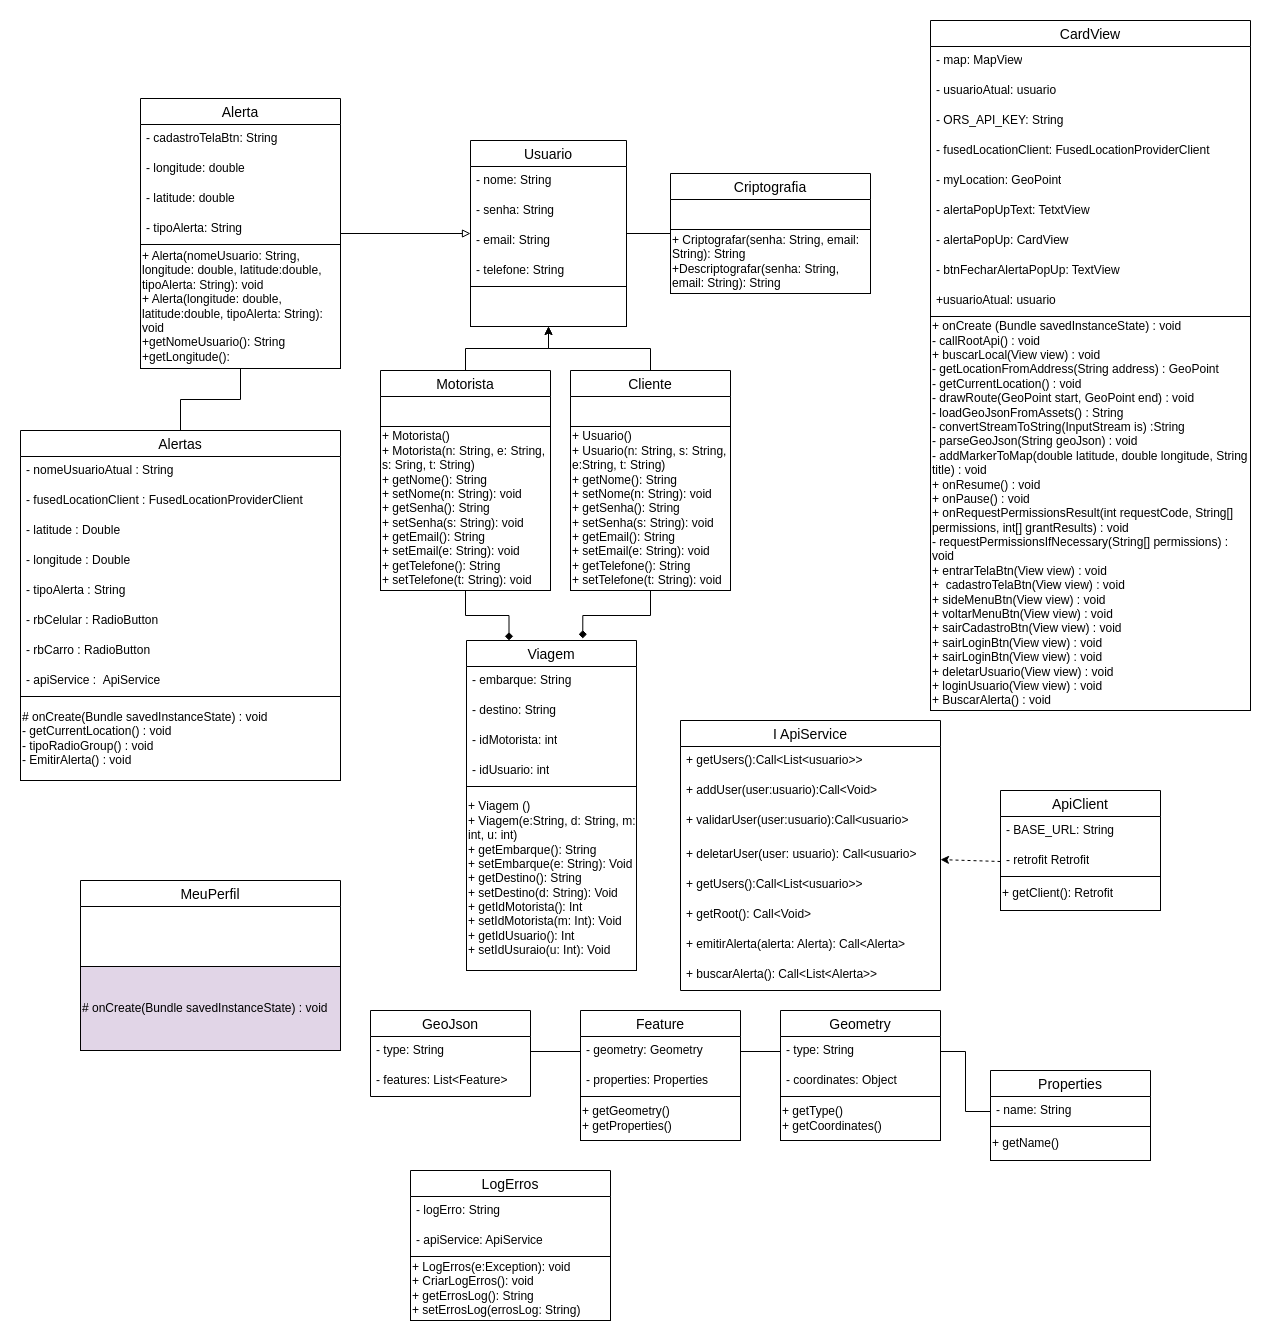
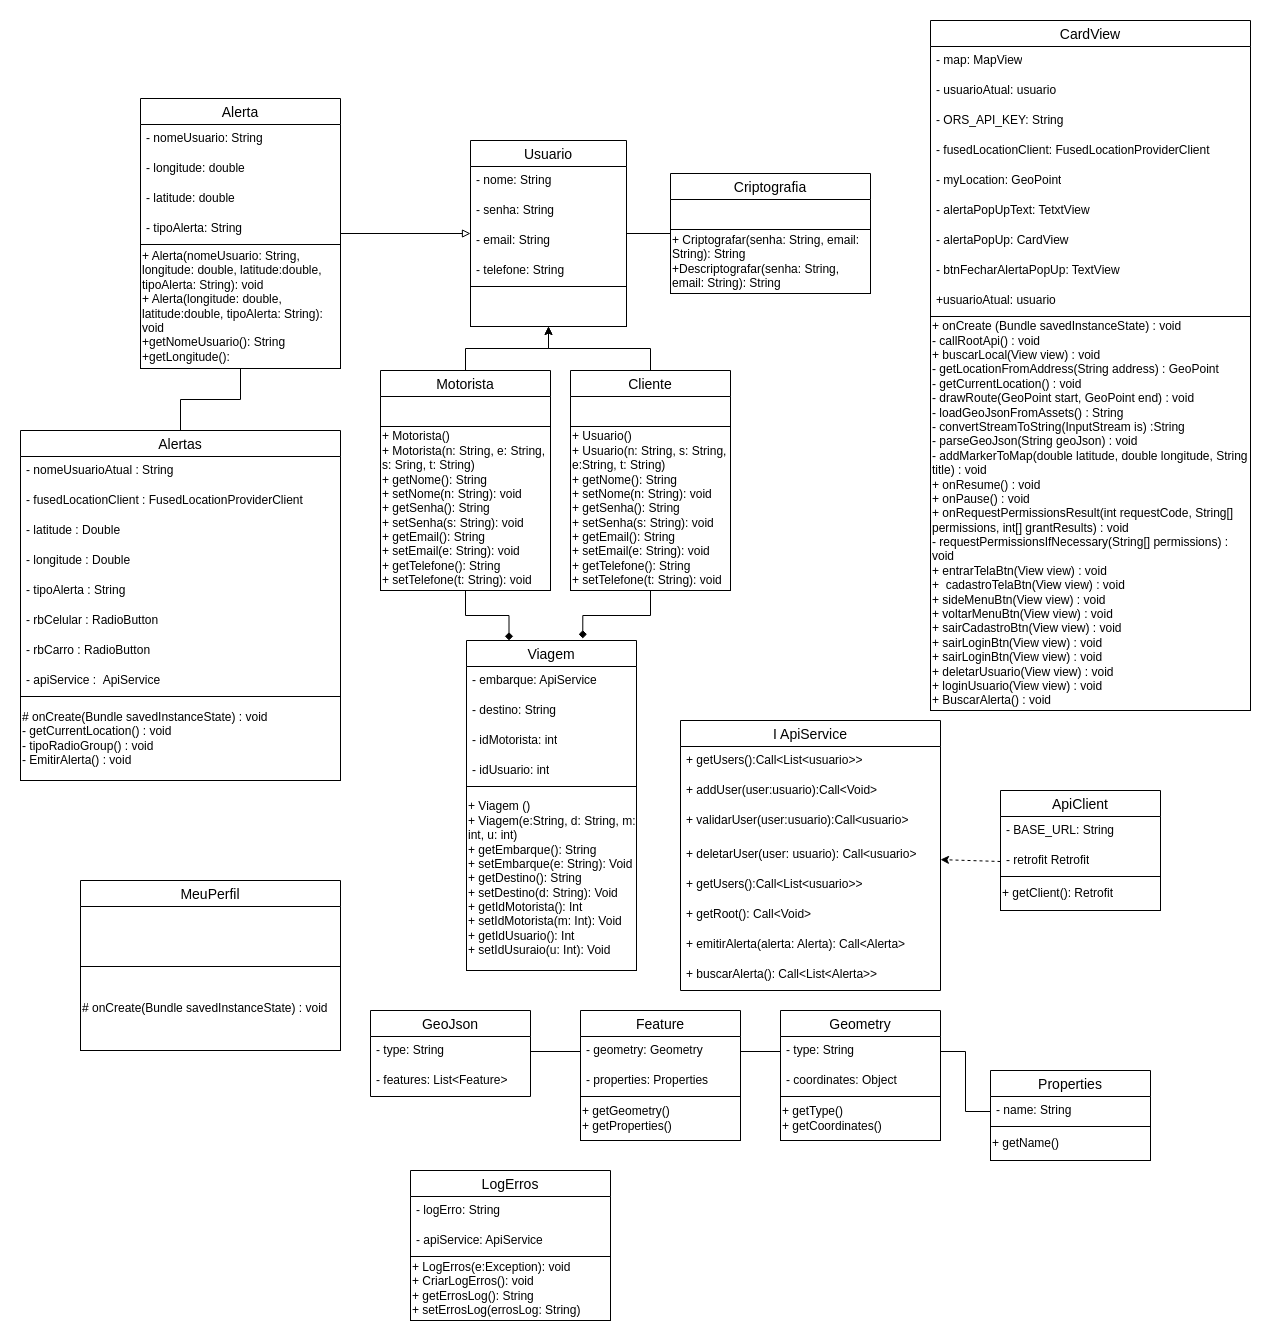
node "- cadastroTelaBtn: String": label "- cadastroTelaBtn: String" -> "- nomeUsuario: String"
node "- embarque: String": label "- embarque: String" -> "- embarque: ApiService"
node "# onCreate(Bundle savedInstanceState) : void": fillcolor #e1d5e7 -> #ffffff
